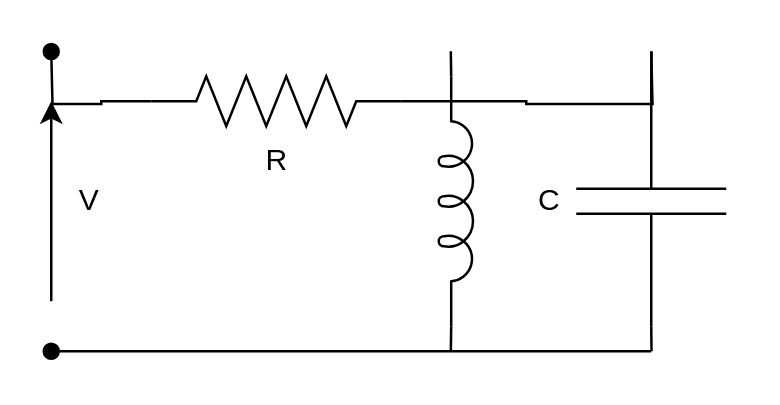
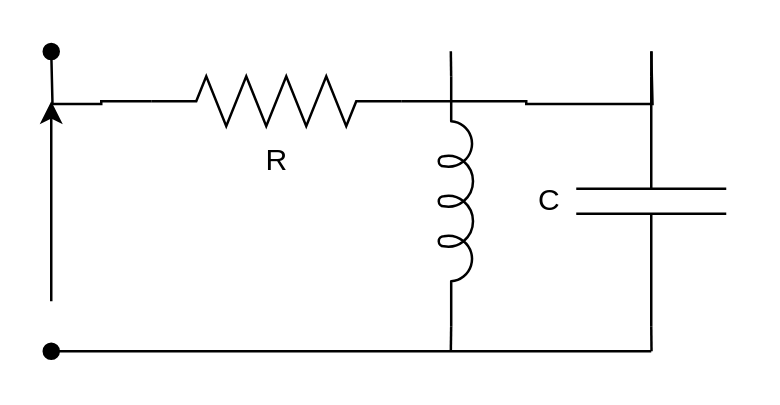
node "V": removed
